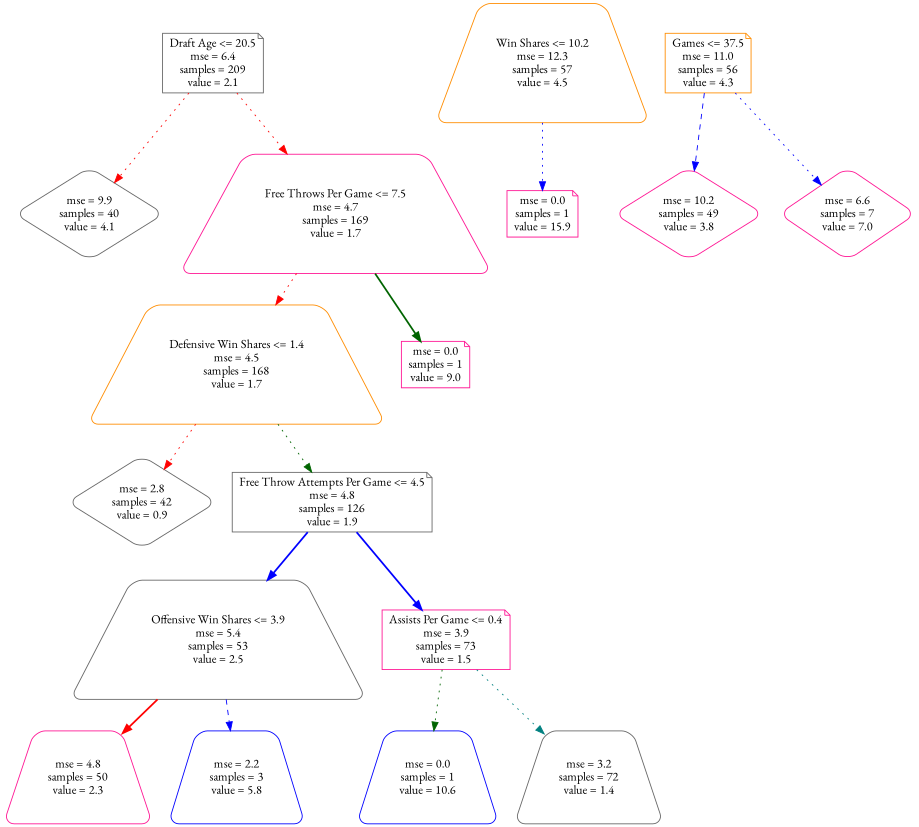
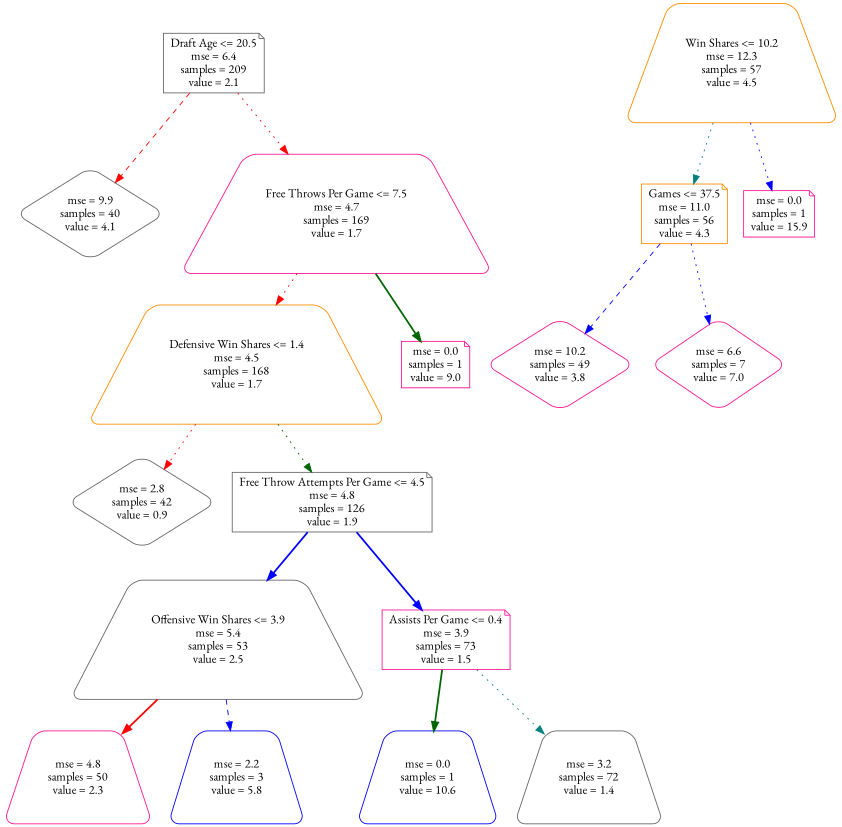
edge "Draft Age <= 20.5 mse = 6.4 samples = 209 value = 2.1" -> "mse = 9.9 samples = 40 value = 4.1": style dotted -> dashed
edge "Win Shares <= 10.2 mse = 12.3 samples = 57 value = 4.5" -> "Games <= 37.5 mse = 11.0 samples = 56 value = 4.3": added
edge "Assists Per Game <= 0.4 mse = 3.9 samples = 73 value = 1.5" -> "mse = 0.0 samples = 1 value = 10.6": style dotted -> bold
